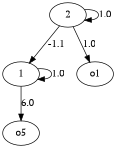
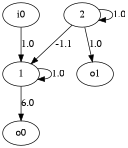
node "i0": added
node "o5": label "o5" -> "o0"
